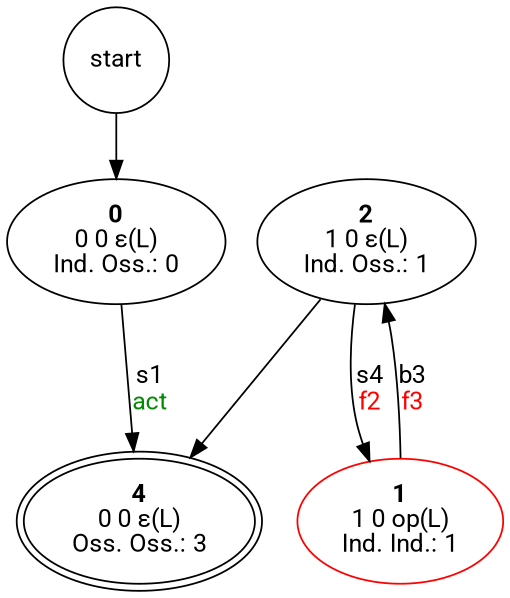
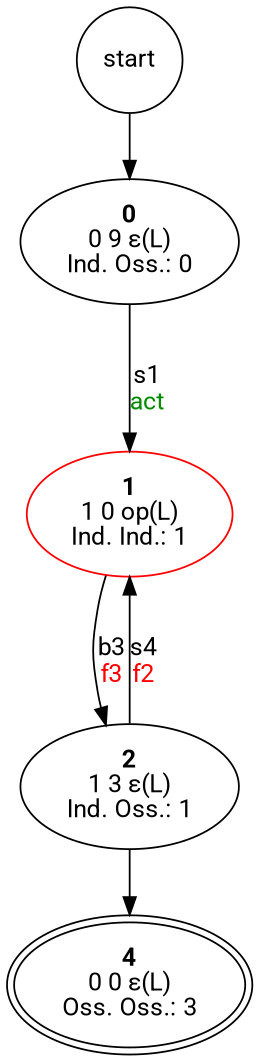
node "0": text "0 0 ε(L)" -> "0 9 ε(L)"
node "2": text "1 0 ε(L)" -> "1 3 ε(L)"
edge "0" -> "4": now "0" -> "1"
